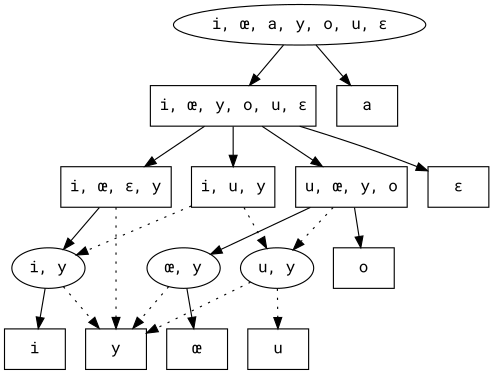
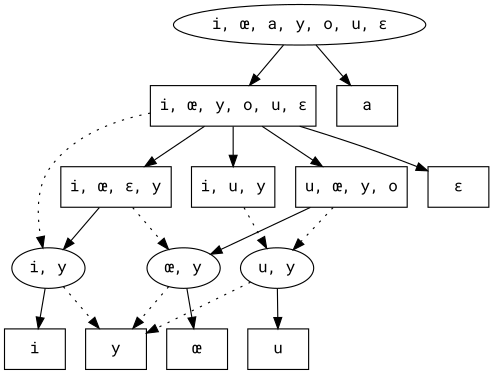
edge "i, u, y" -> "i, y": now "i, œ, y, o, u, ɛ" -> "i, y"
edge "i, œ, ɛ, y" -> "y": now "i, œ, ɛ, y" -> "œ, y"
node "o": removed
edge "u, y" -> "u": style dotted -> solid
